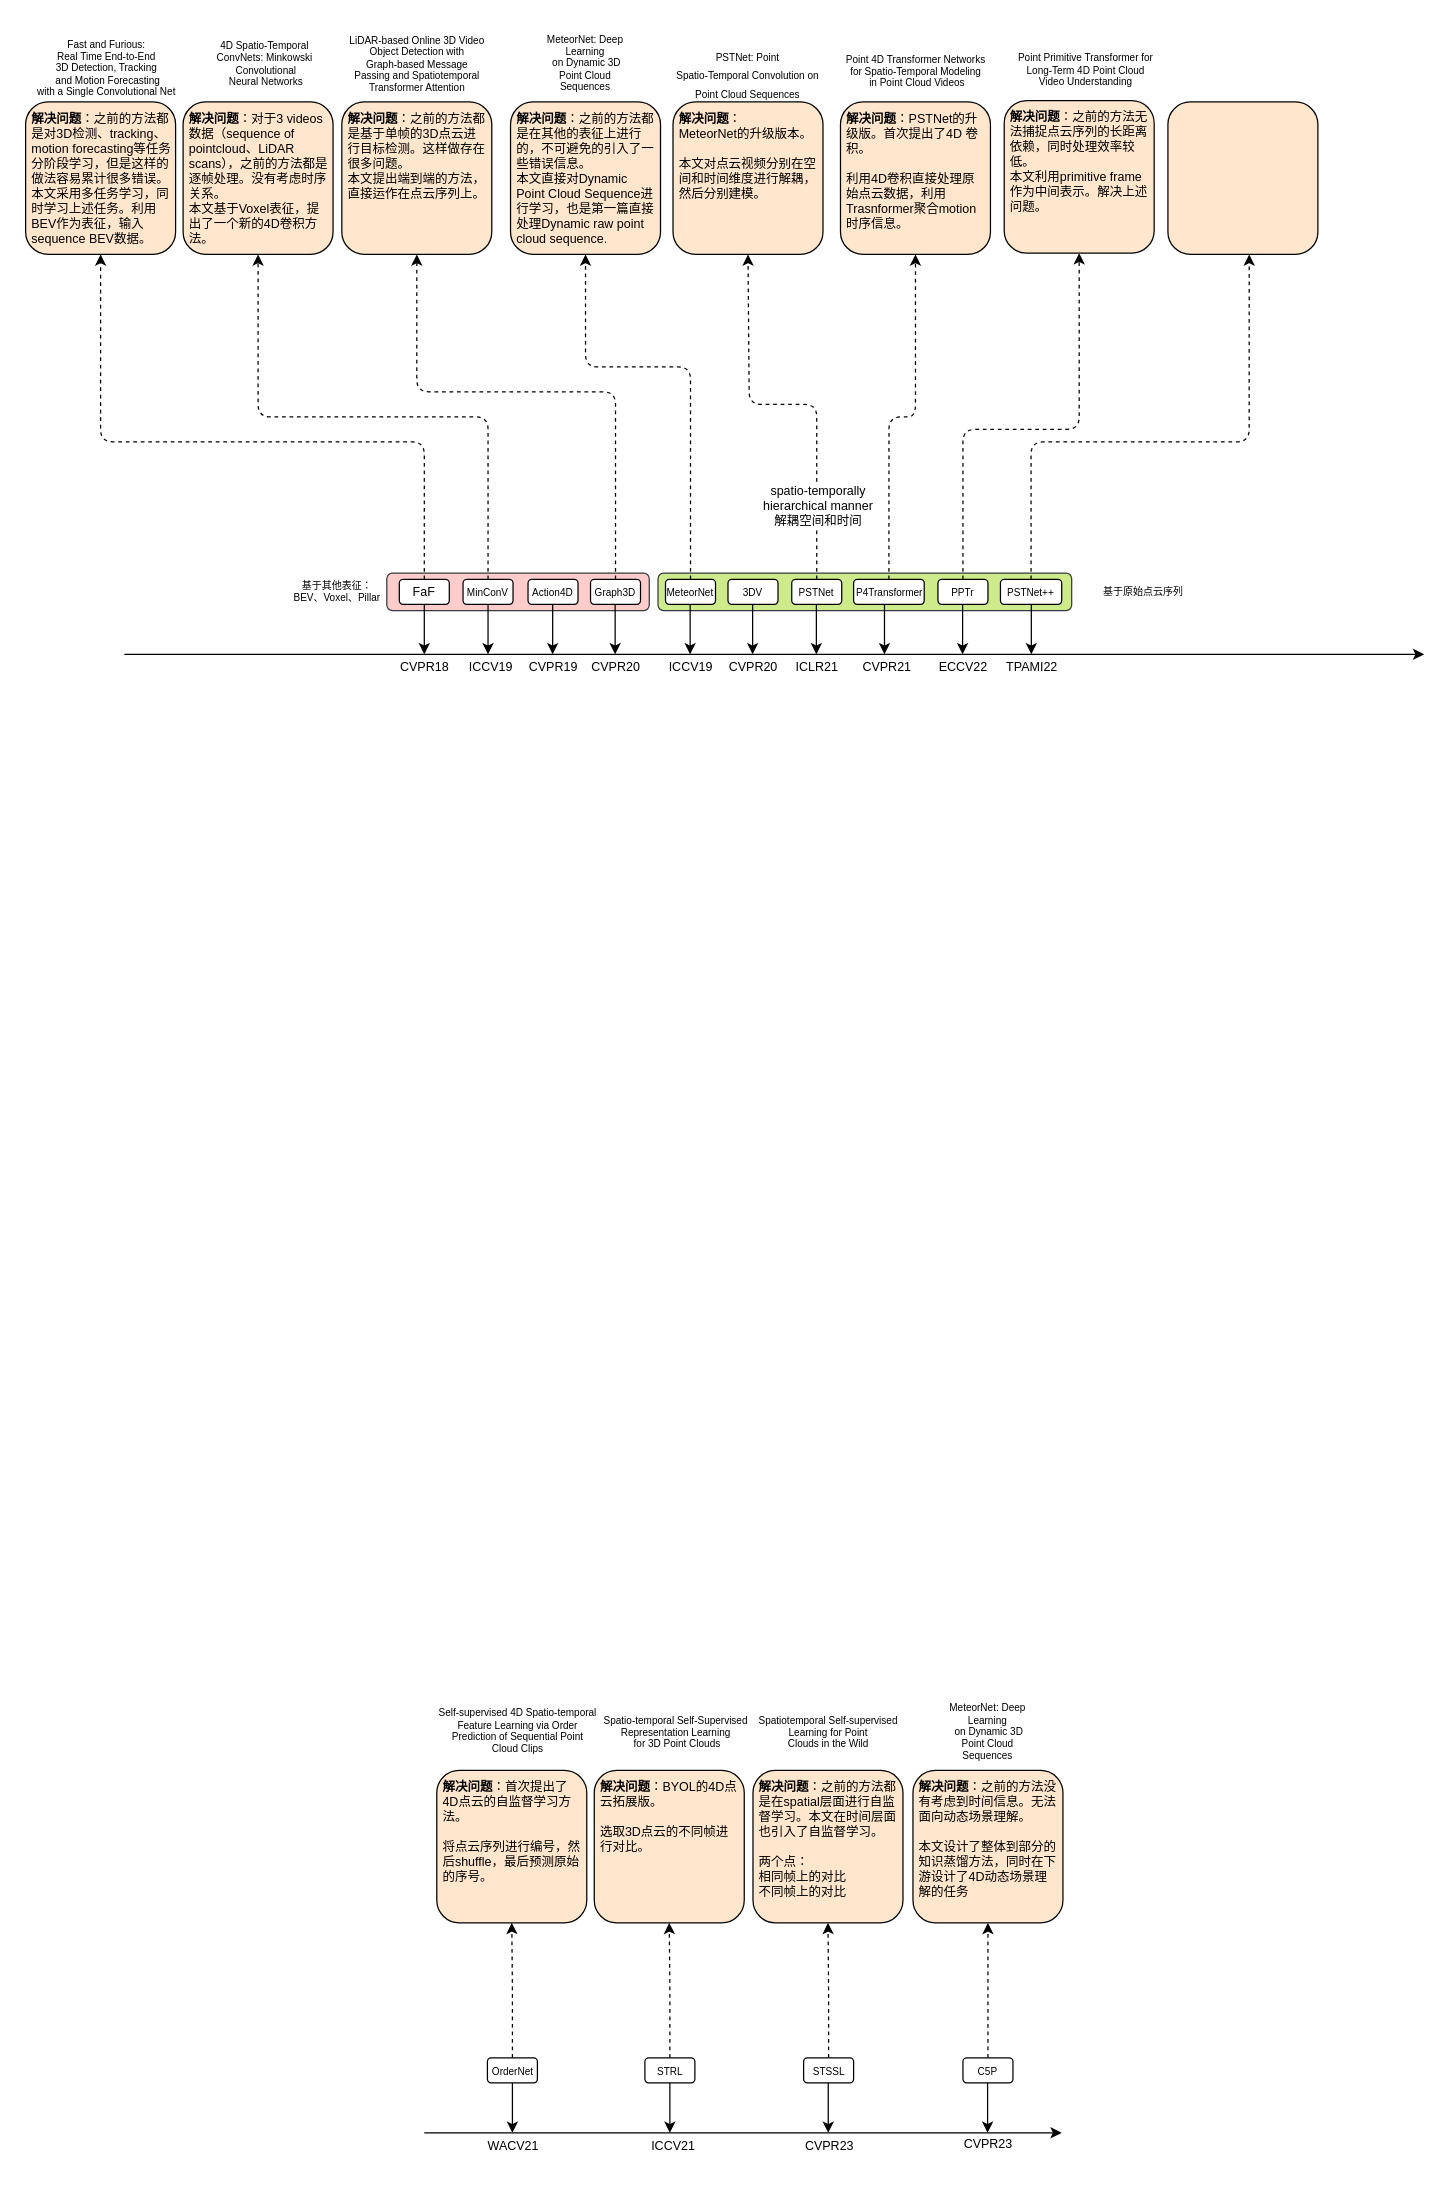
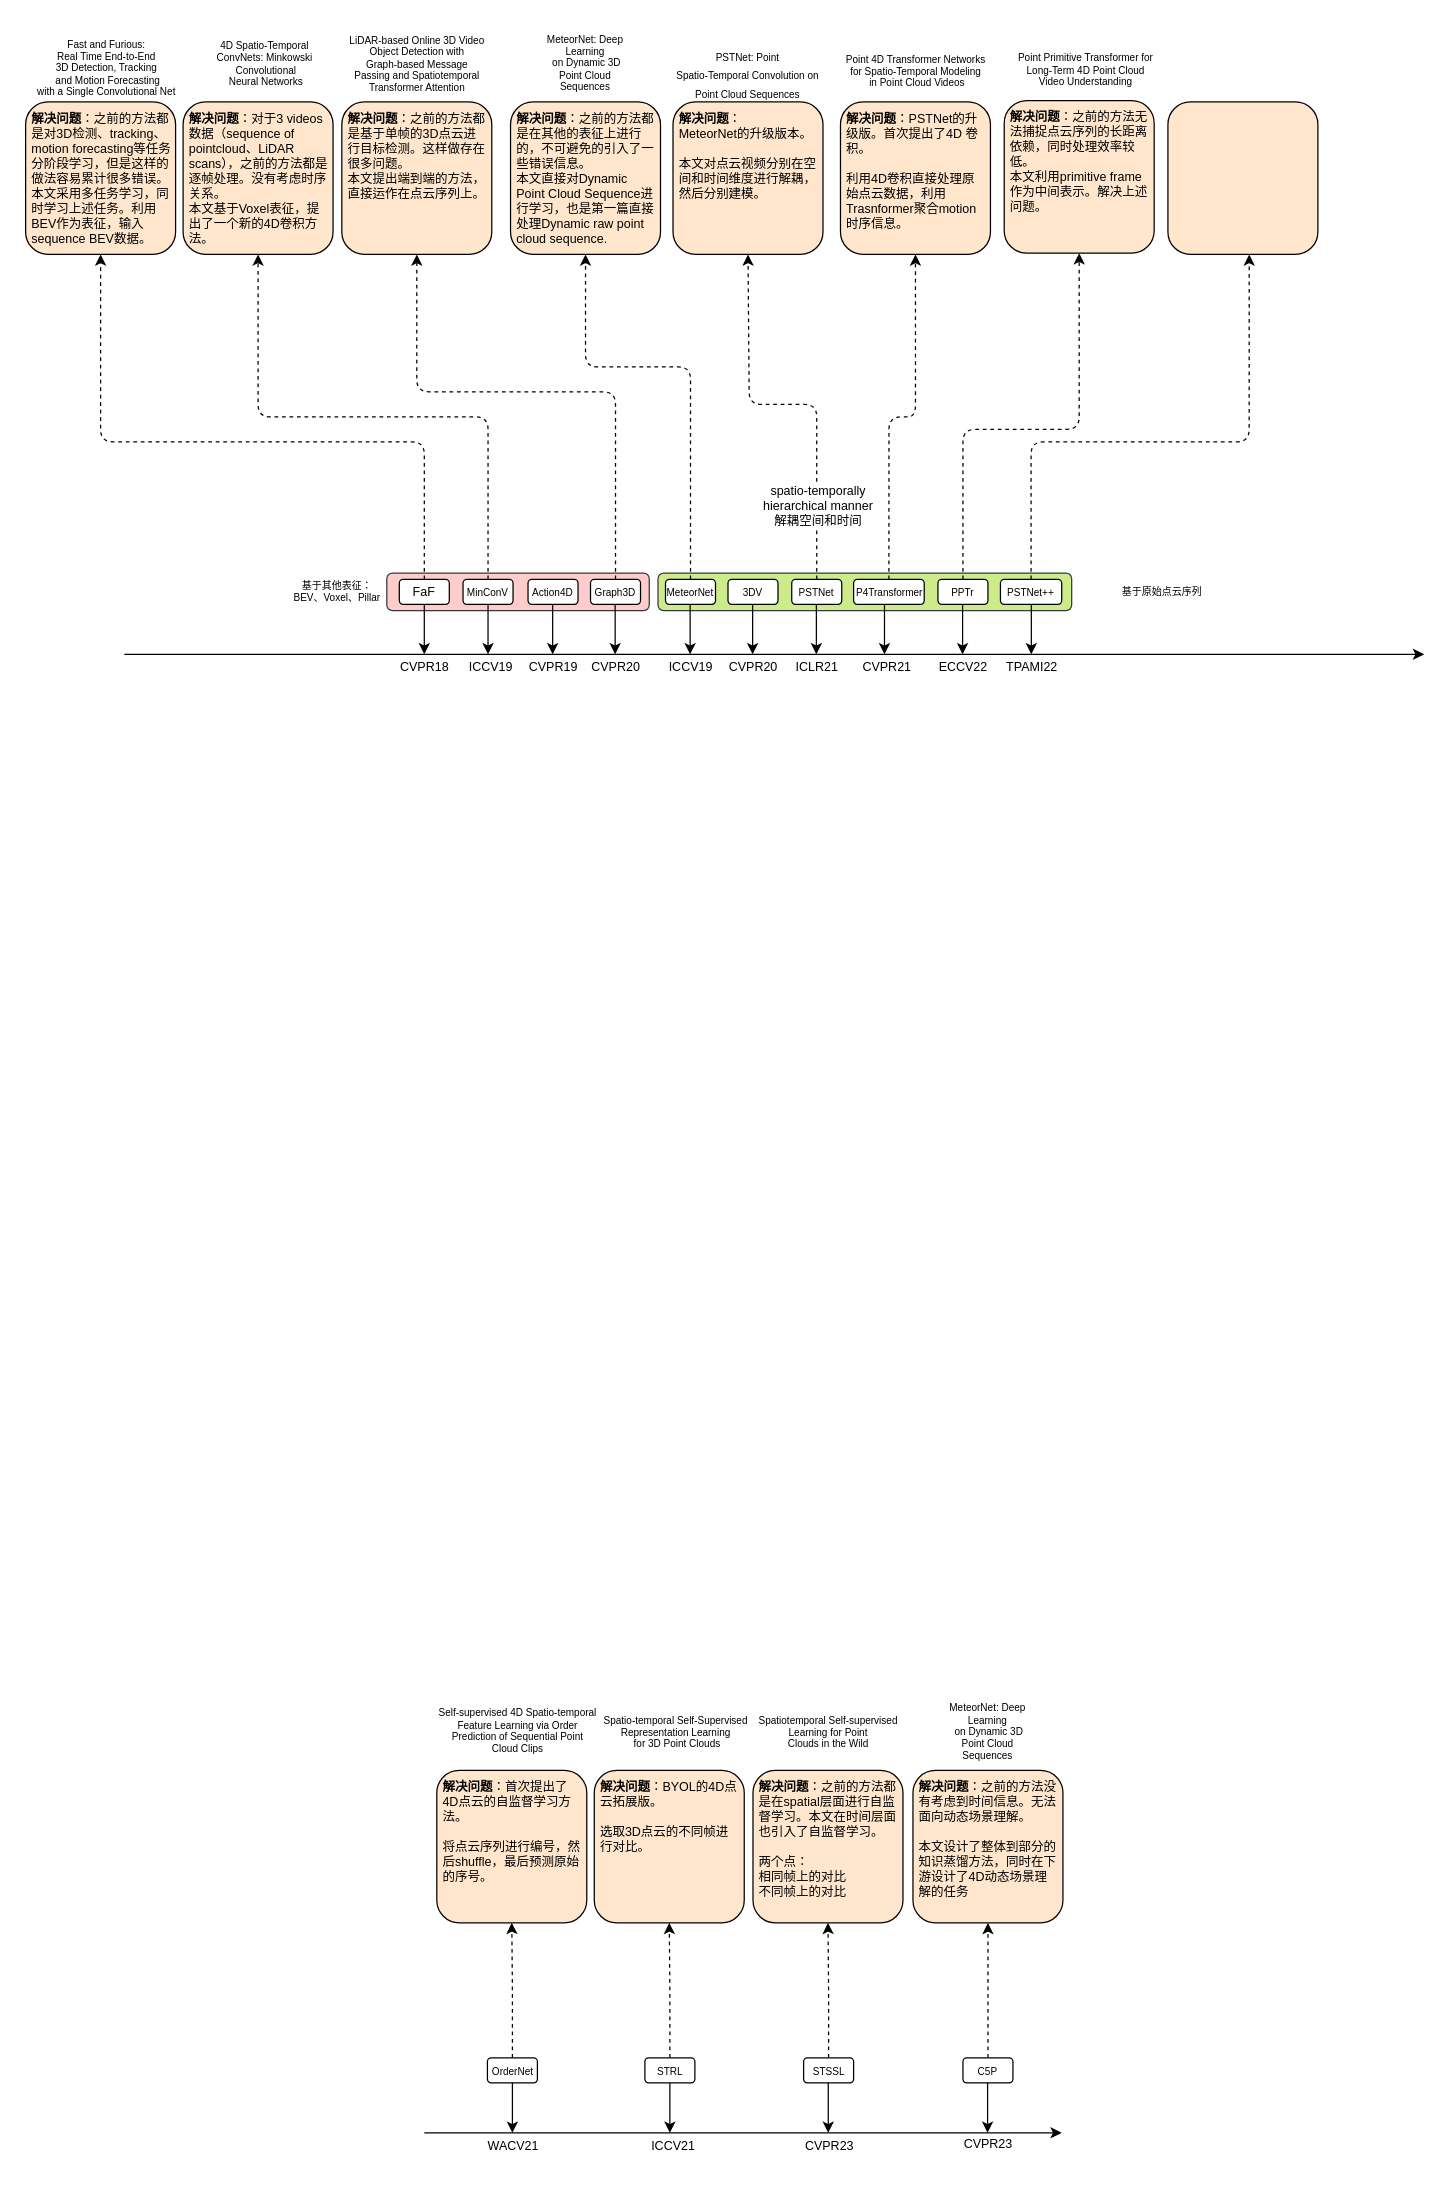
node "基于原始点云序列": moved (1143, 592) -> (1162, 592)
